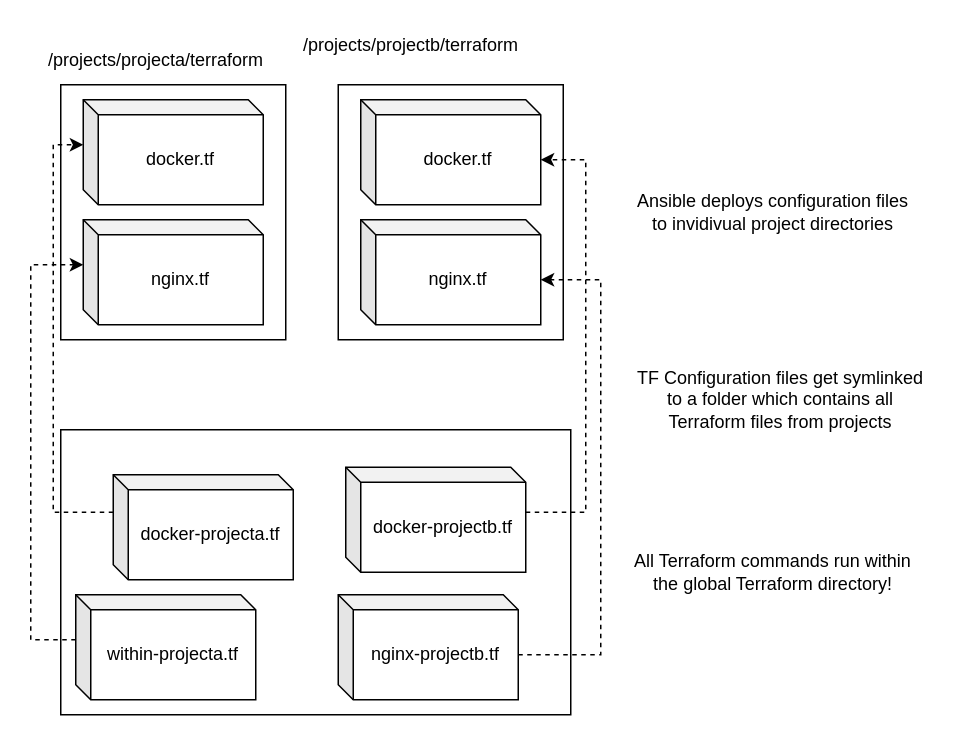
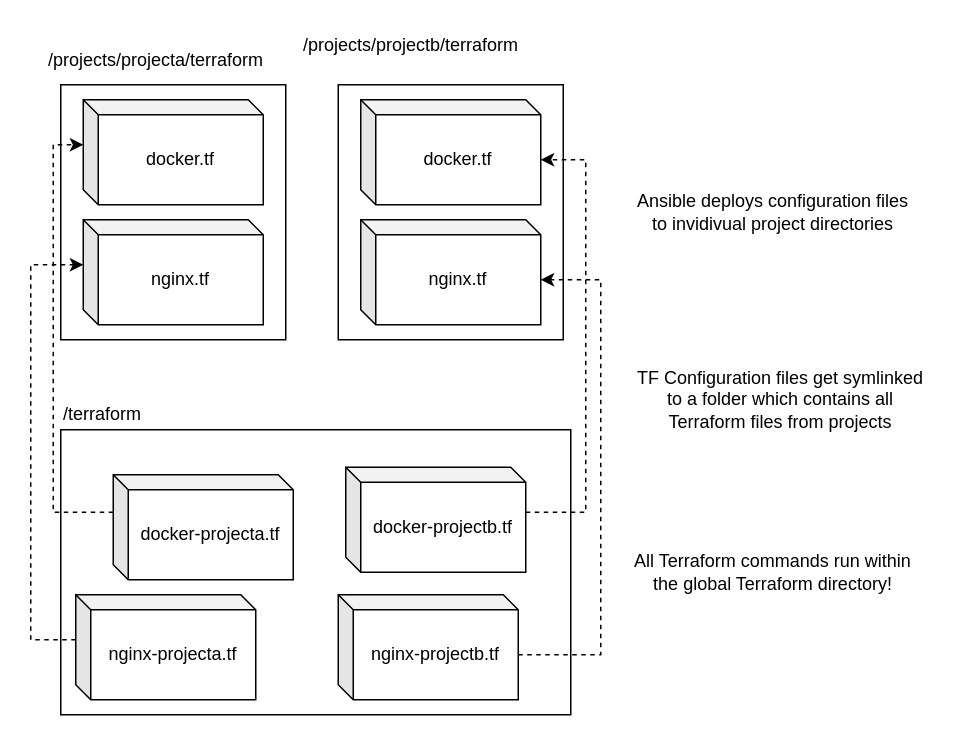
node "/terraform": added
node "within-projecta.tf": label "within-projecta.tf" -> "nginx-projecta.tf"
